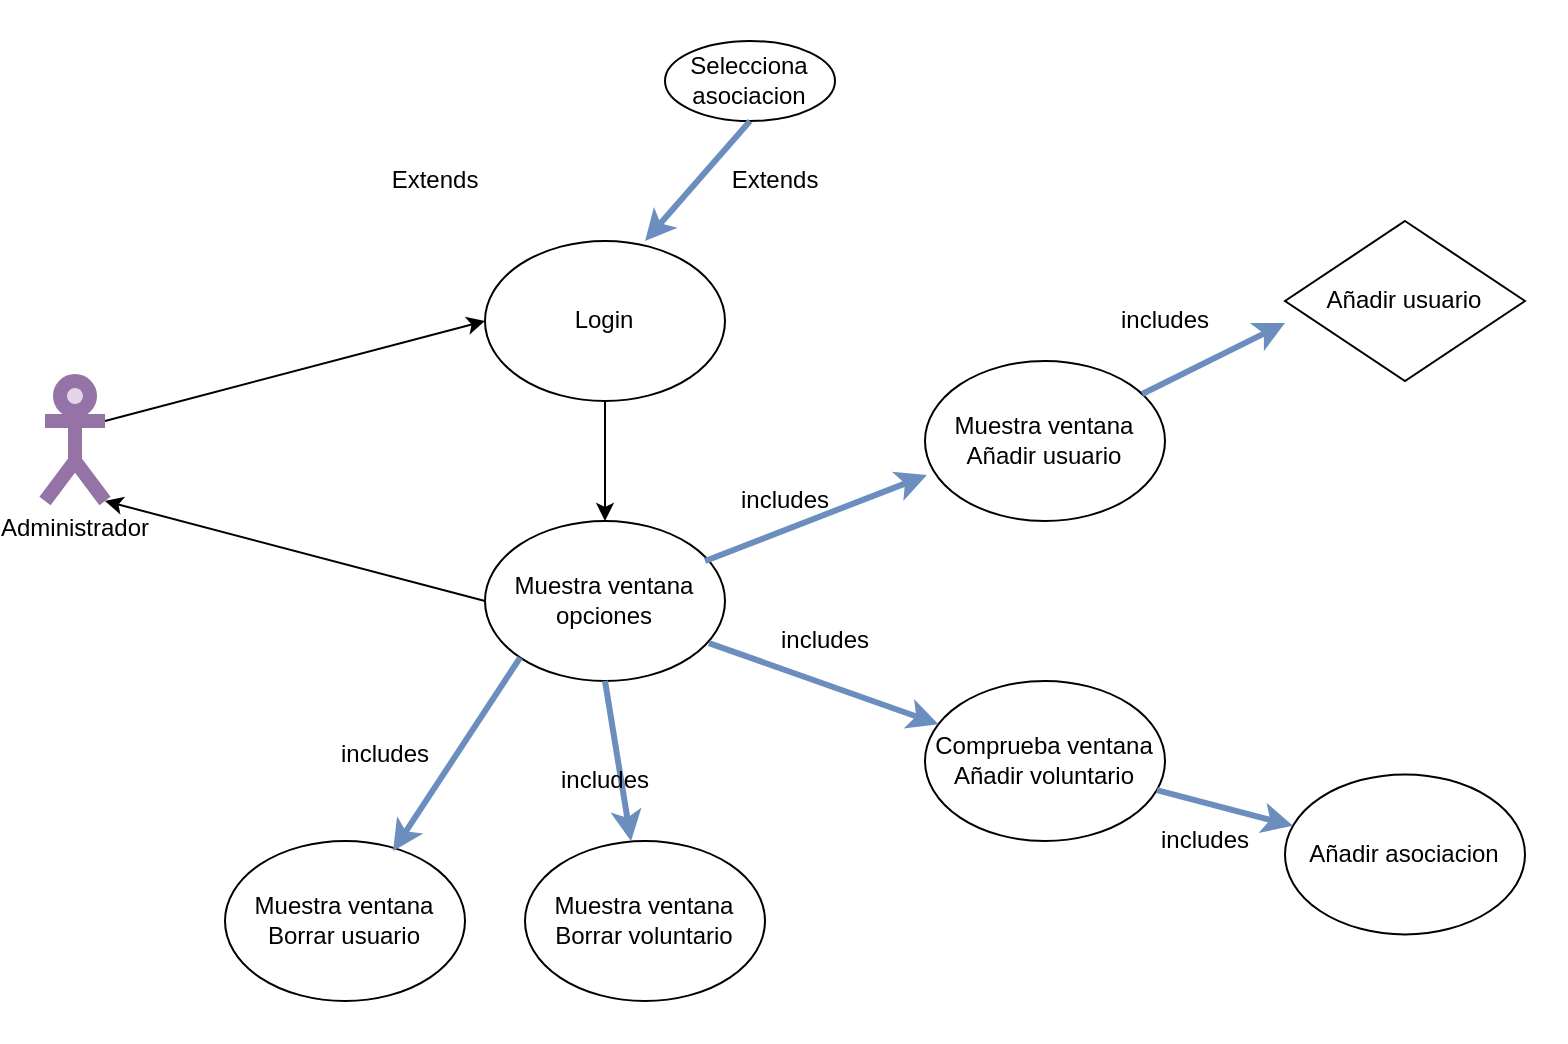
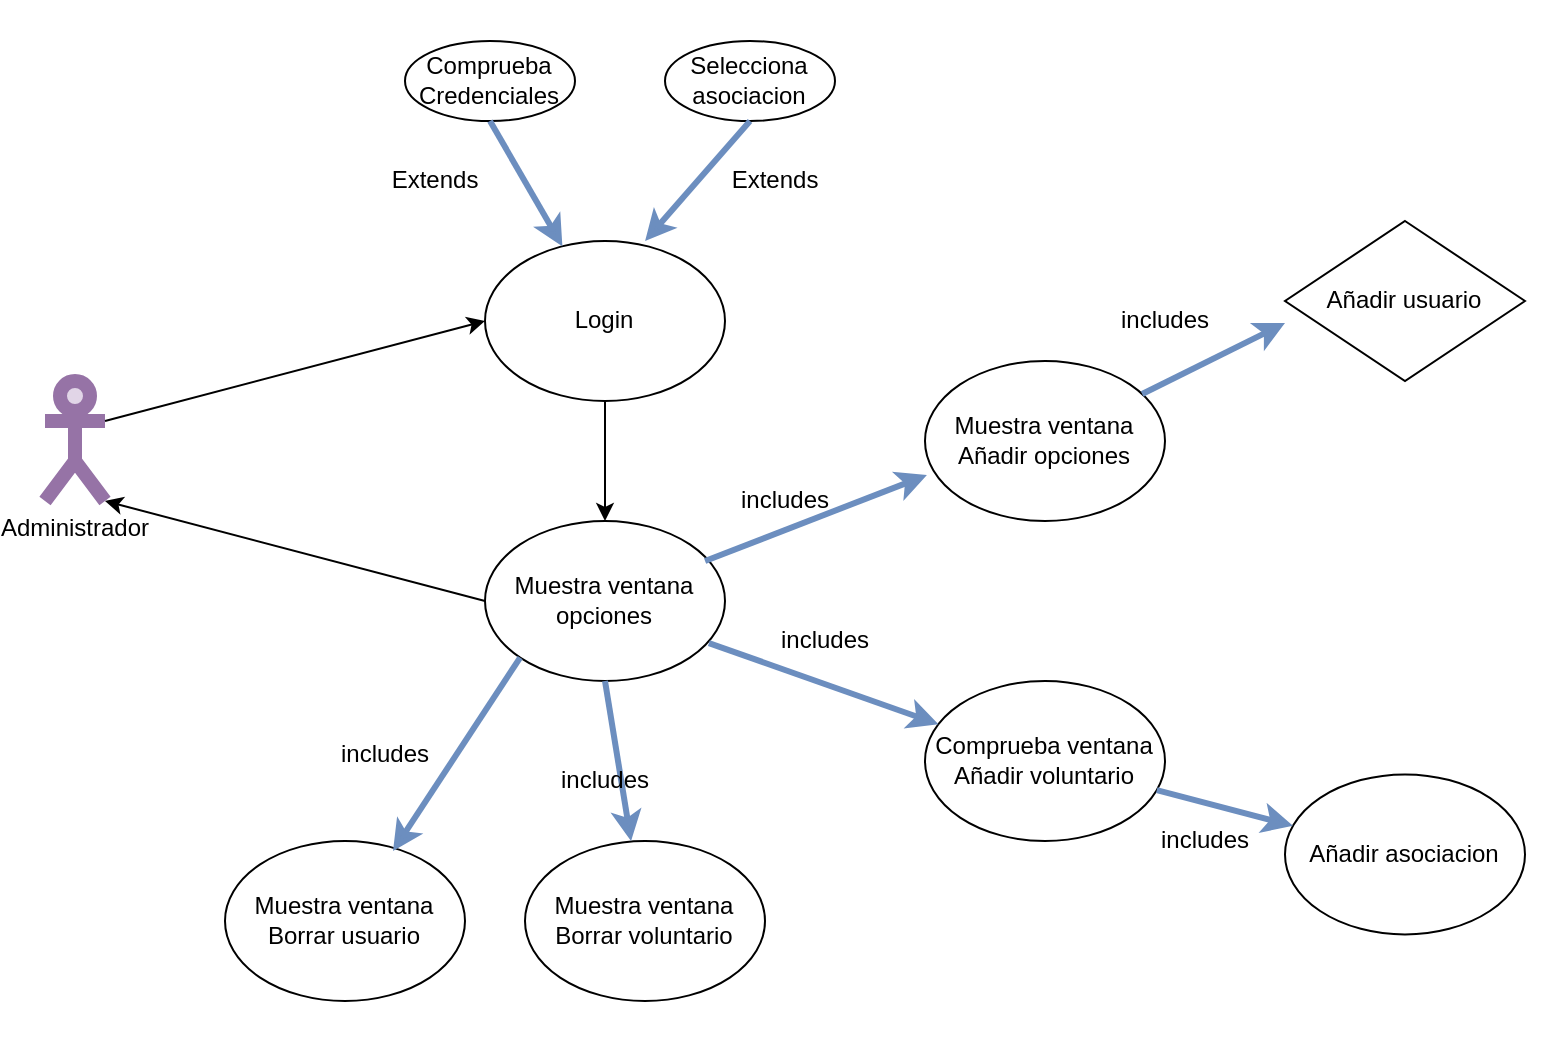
node "Comprueba Credenciales": added
edge "Comprueba Credenciales" -> "Login": added
node "Muestra ventana Añadir usuario": label "Muestra ventana Añadir usuario" -> "Muestra ventana Añadir opciones"
